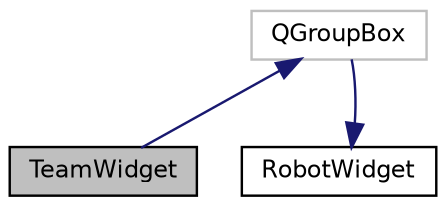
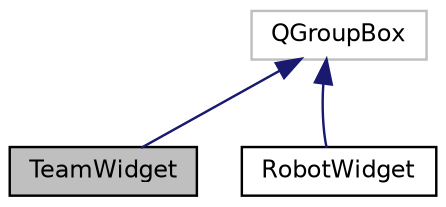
edge "QGroupBox" -> "RobotWidget": reversed
